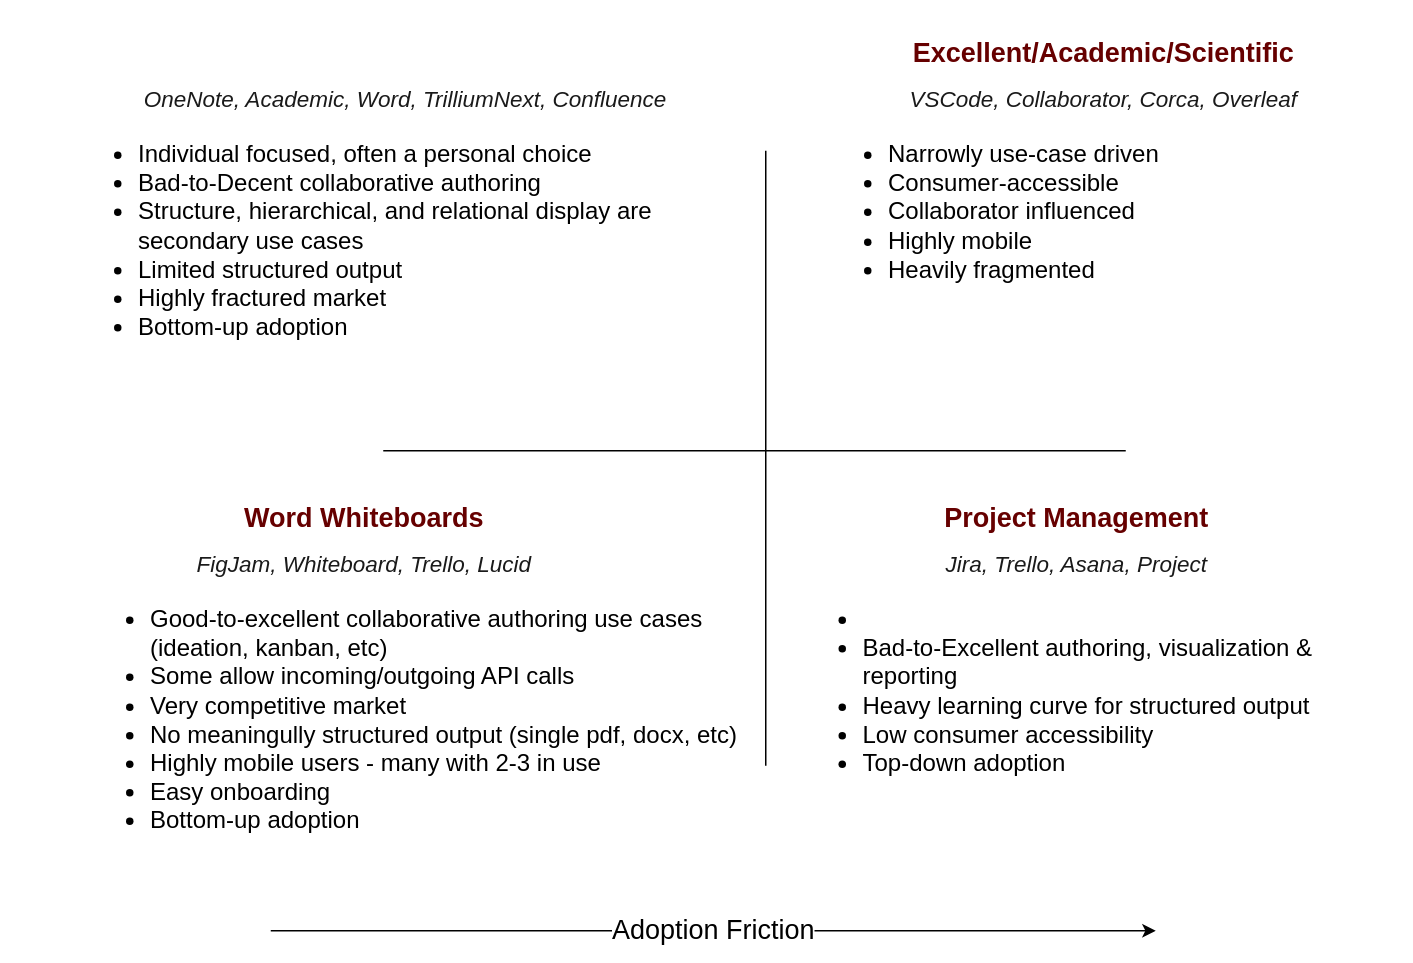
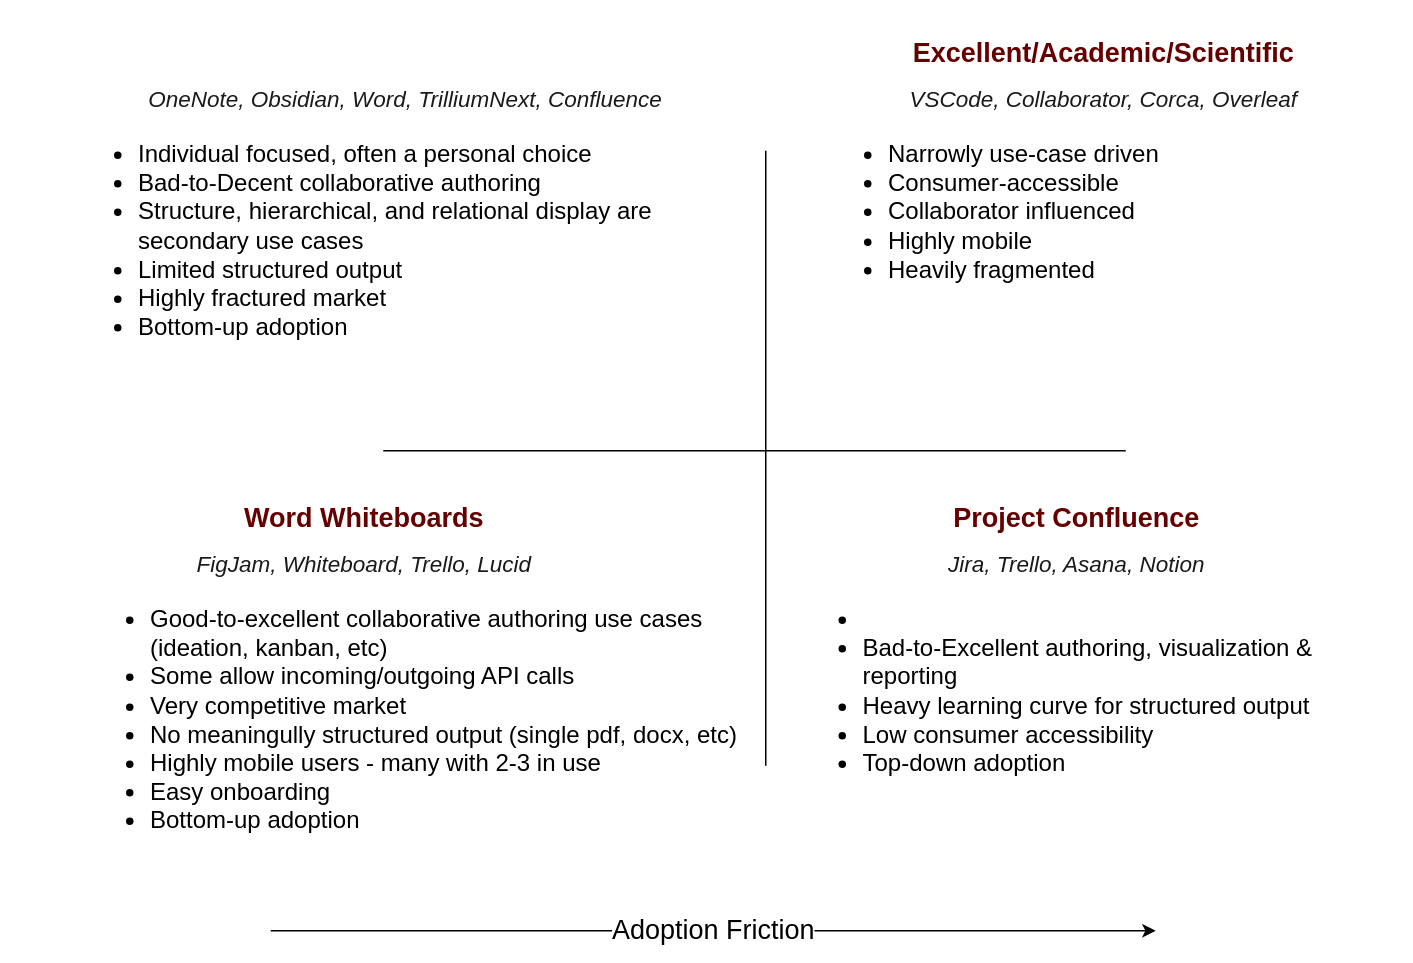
node "OneNote, Academic, Word, TrilliumNext, Confluence": label "OneNote, Academic, Word, TrilliumNext, Confluence" -> "OneNote, Obsidian, Word, TrilliumNext, Confluence"
node "Project Management": label "Project Management" -> "Project Confluence"
node "Jira, Trello, Asana, Project": label "Jira, Trello, Asana, Project" -> "Jira, Trello, Asana, Notion"
